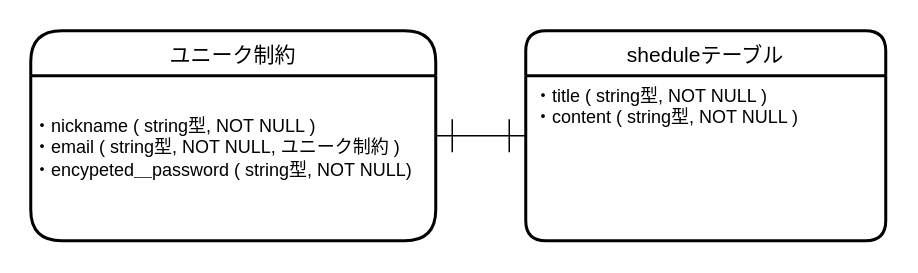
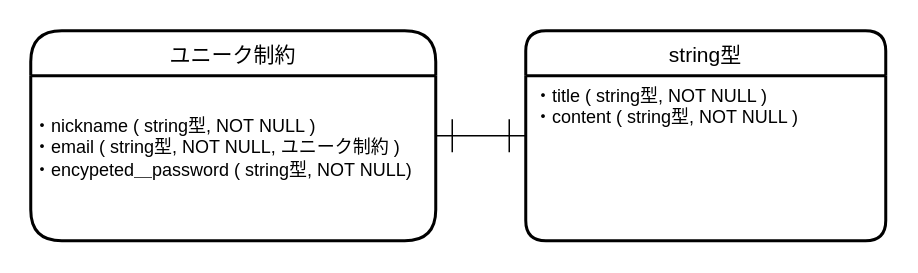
node "sheduleテーブル": label "sheduleテーブル" -> "string型"
